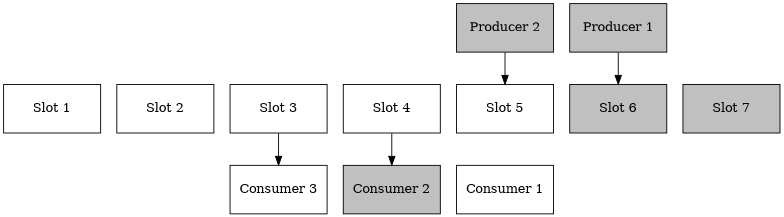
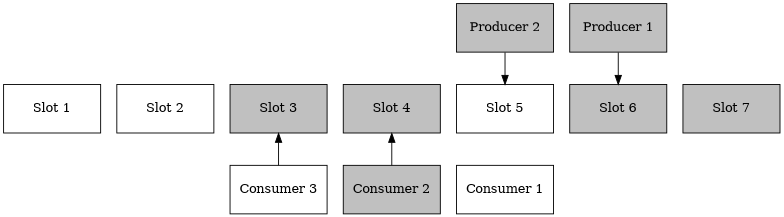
node "Slot 3": fillcolor white -> gray
node "Slot 4": fillcolor white -> gray
edge "Slot 3" -> "Consumer 3": reversed
edge "Slot 4" -> "Consumer 2": reversed
